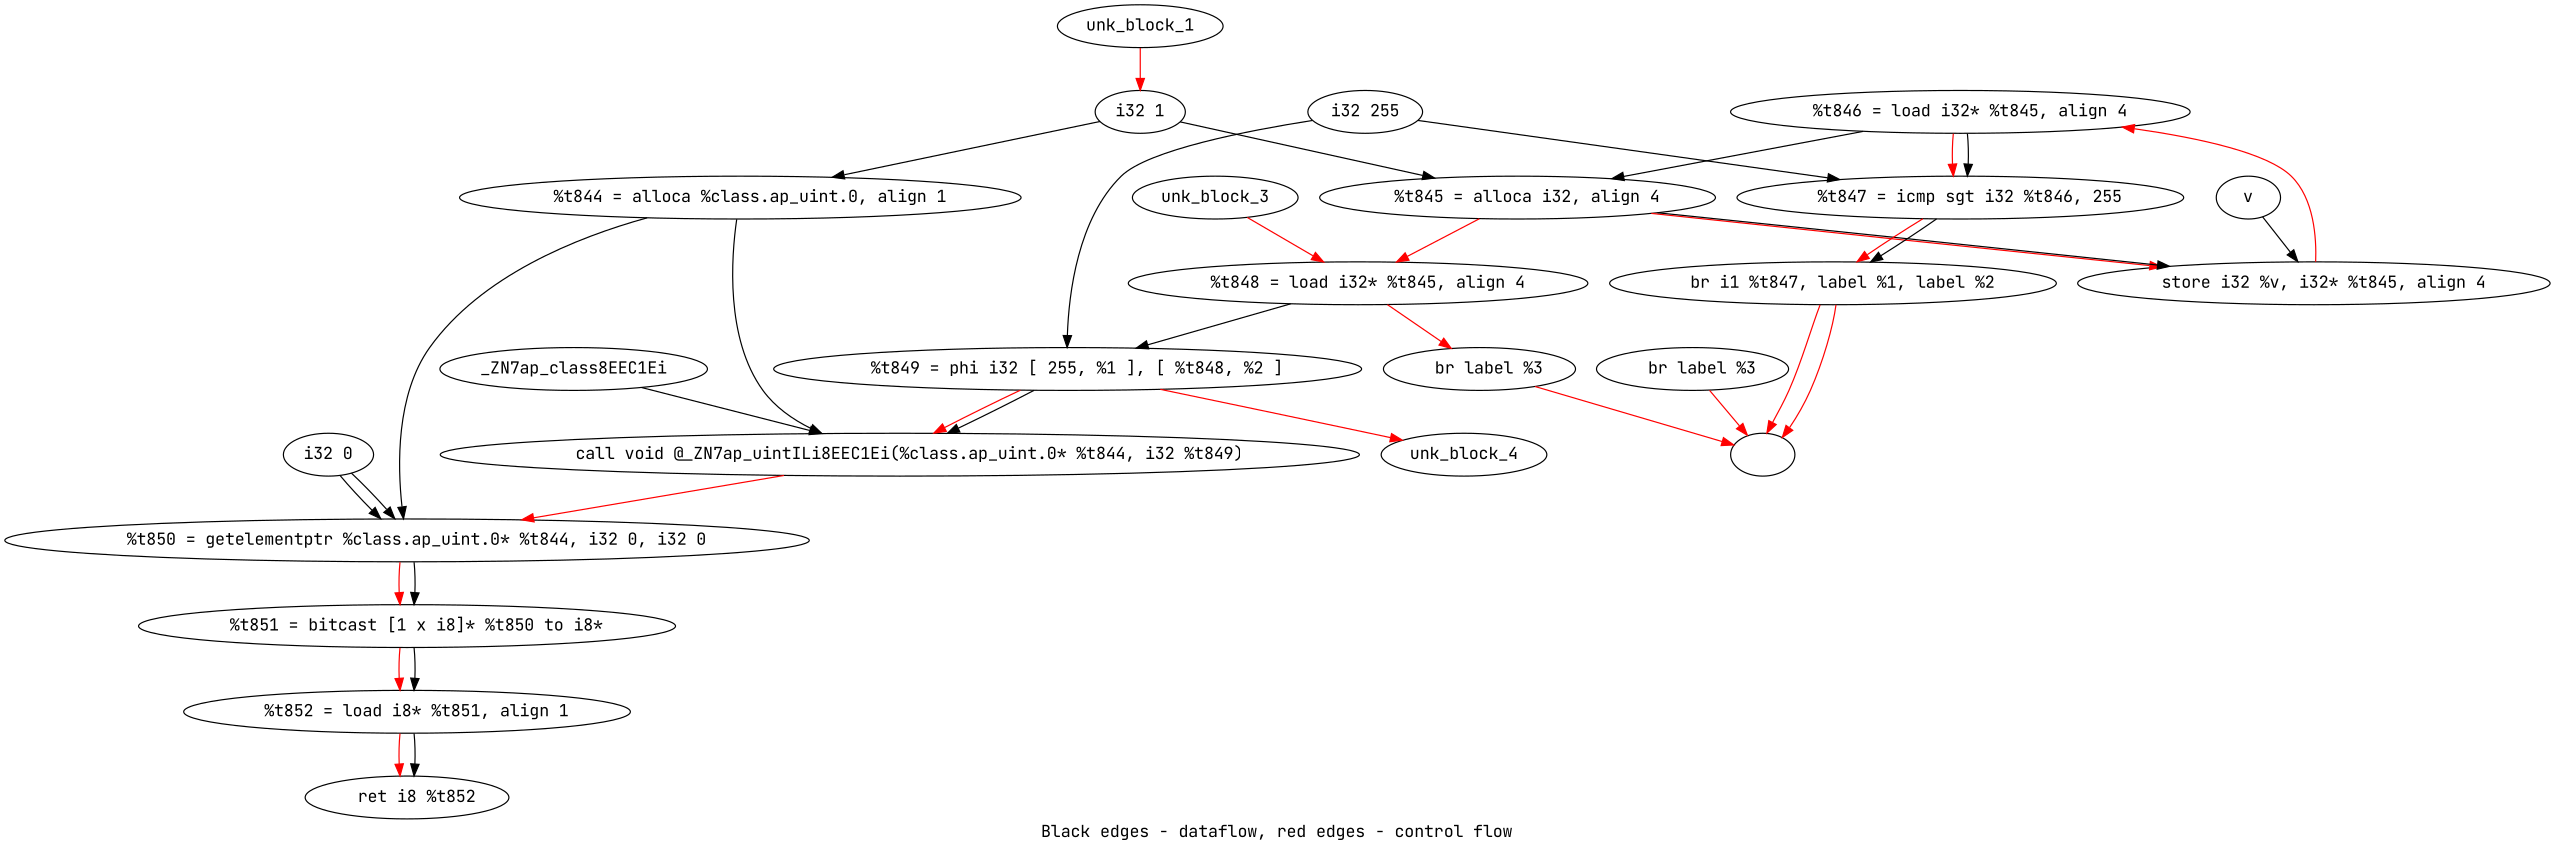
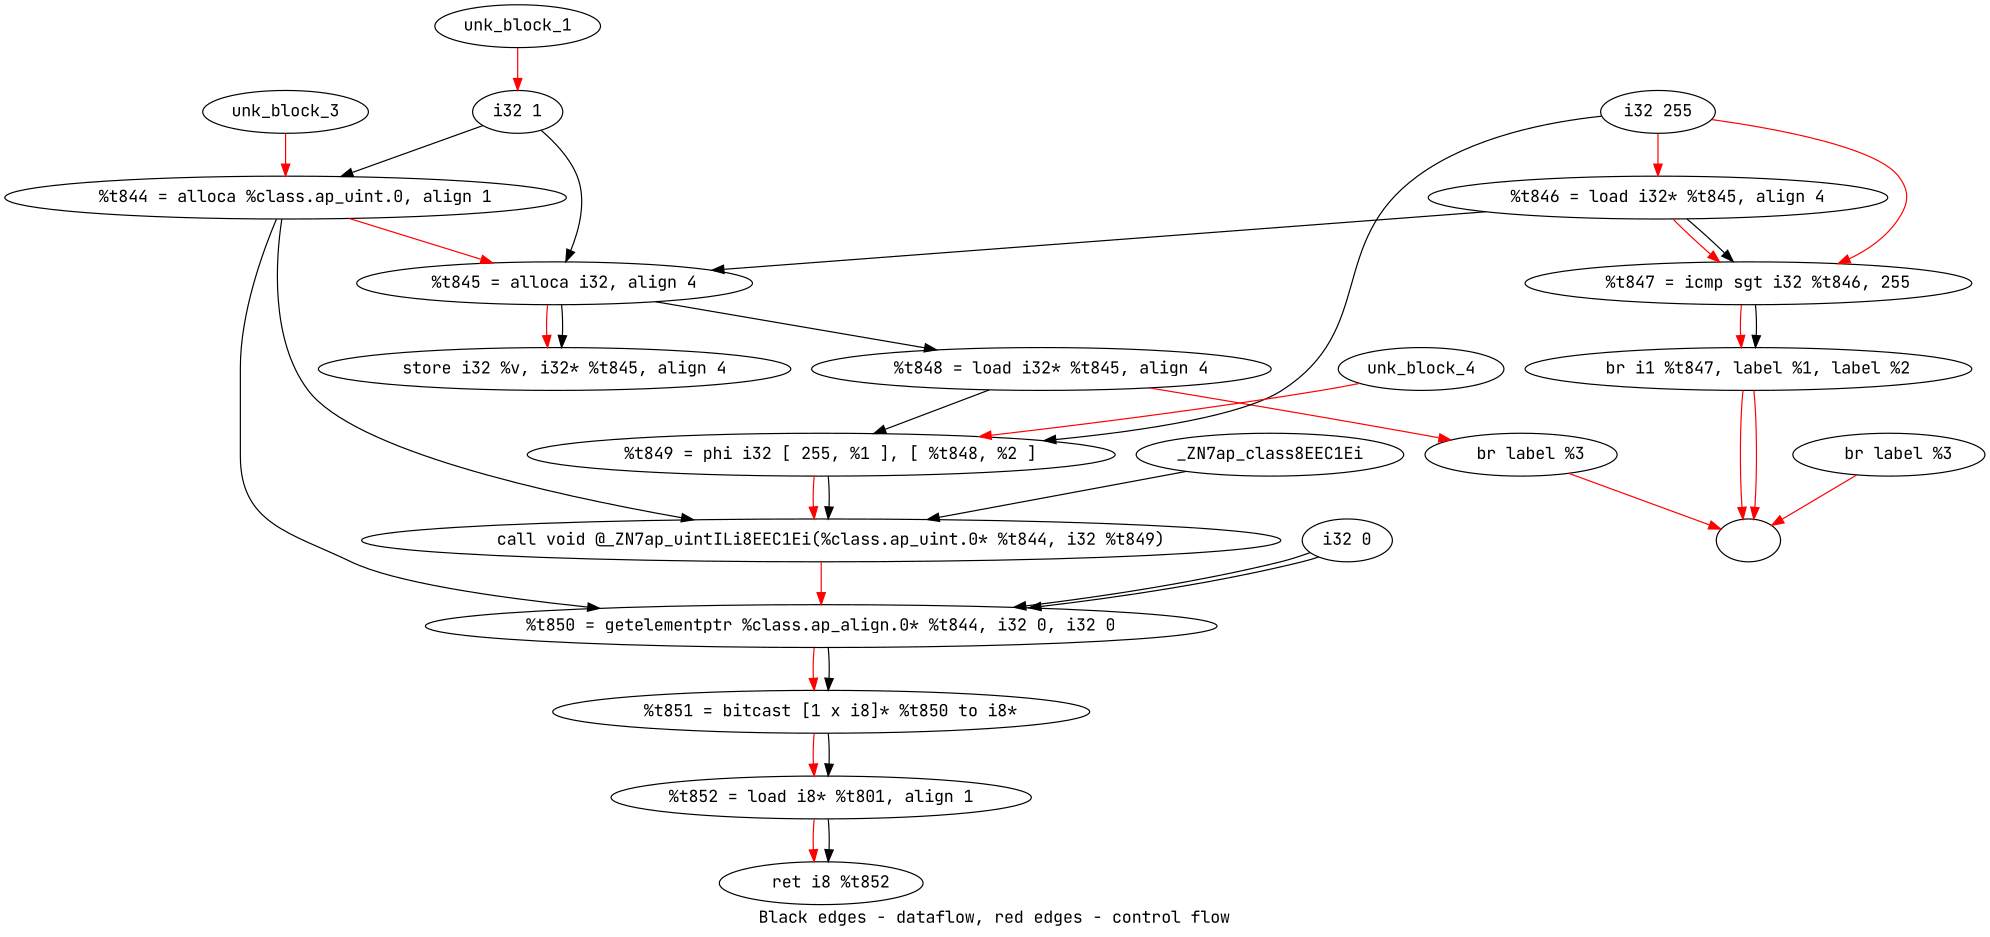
edge "i32 255" -> "%t847 = icmp sgt i32 %t846, 255": color black -> red
edge "store i32 %v, i32* %t845, align 4" -> "%t846 = load i32* %t845, align 4": now "i32 255" -> "%t846 = load i32* %t845, align 4"
node "v": removed
edge "unk_block_3" -> "%t848 = load i32* %t845, align 4": now "unk_block_3" -> "%t844 = alloca %class.ap_uint.0, align 1"
edge "%t845 = alloca i32, align 4" -> "%t848 = load i32* %t845, align 4": color red -> black
edge "%t844 = alloca %class.ap_uint.0, align 1" -> "%t845 = alloca i32, align 4": added
edge "%t849 = phi i32 [ 255, %1 ], [ %t848, %2 ]" -> "unk_block_4": reversed
node "%t850 = getelementptr %class.ap_uint.0* %t844, i32 0, i32 0": label "%t850 = getelementptr %class.ap_uint.0* %t844, i32 0, i32 0" -> "%t850 = getelementptr %class.ap_align.0* %t844, i32 0, i32 0"
node "%t852 = load i8* %t851, align 1": label "%t852 = load i8* %t851, align 1" -> "%t852 = load i8* %t801, align 1"
